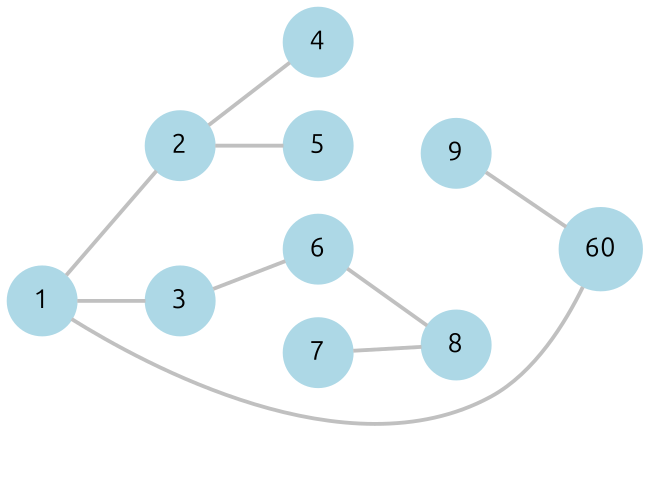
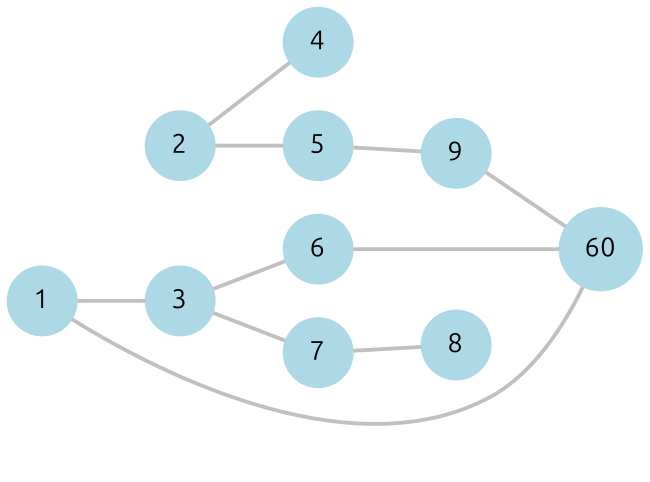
edge "5" -- "9": added
edge "2" -- "1": removed
edge "6" -- "8": now "6" -- "60"
edge "3" -- "7": added
